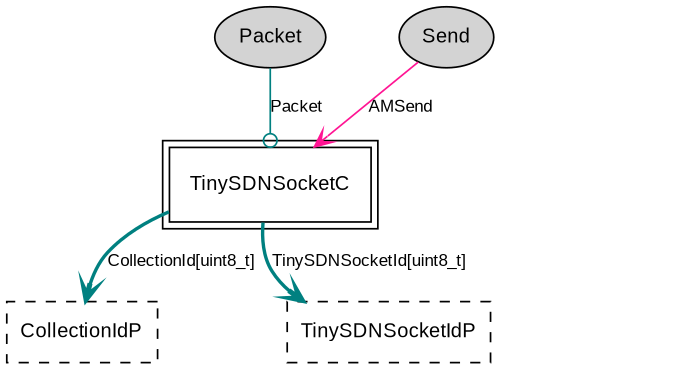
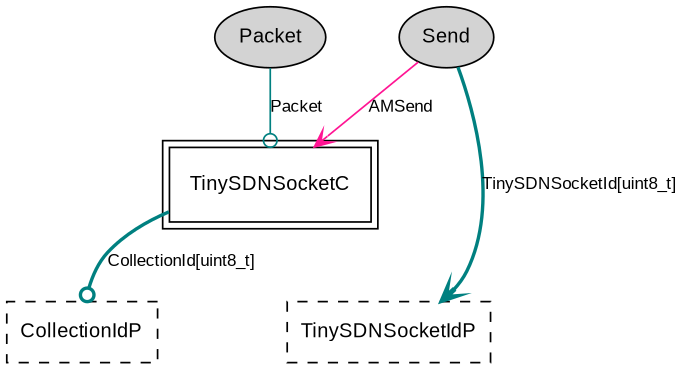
edge "TinySDNSocketC" -> "CollectionIdP": arrowhead vee -> odot
edge "TinySDNSocketC" -> "TinySDNSocketIdP": now "Send" -> "TinySDNSocketIdP"
